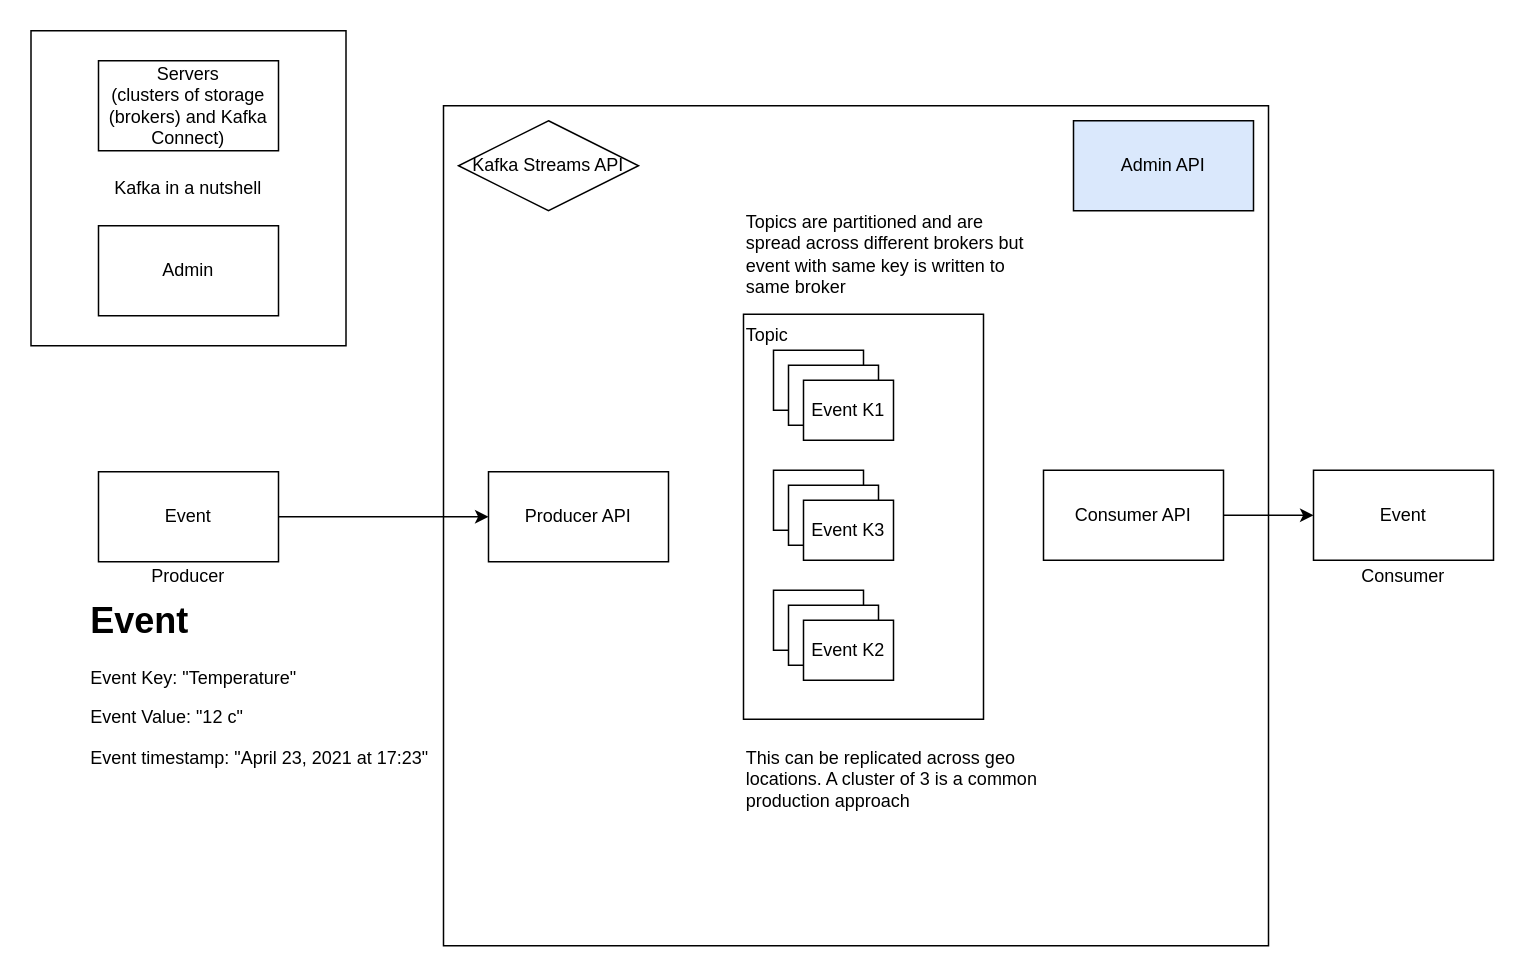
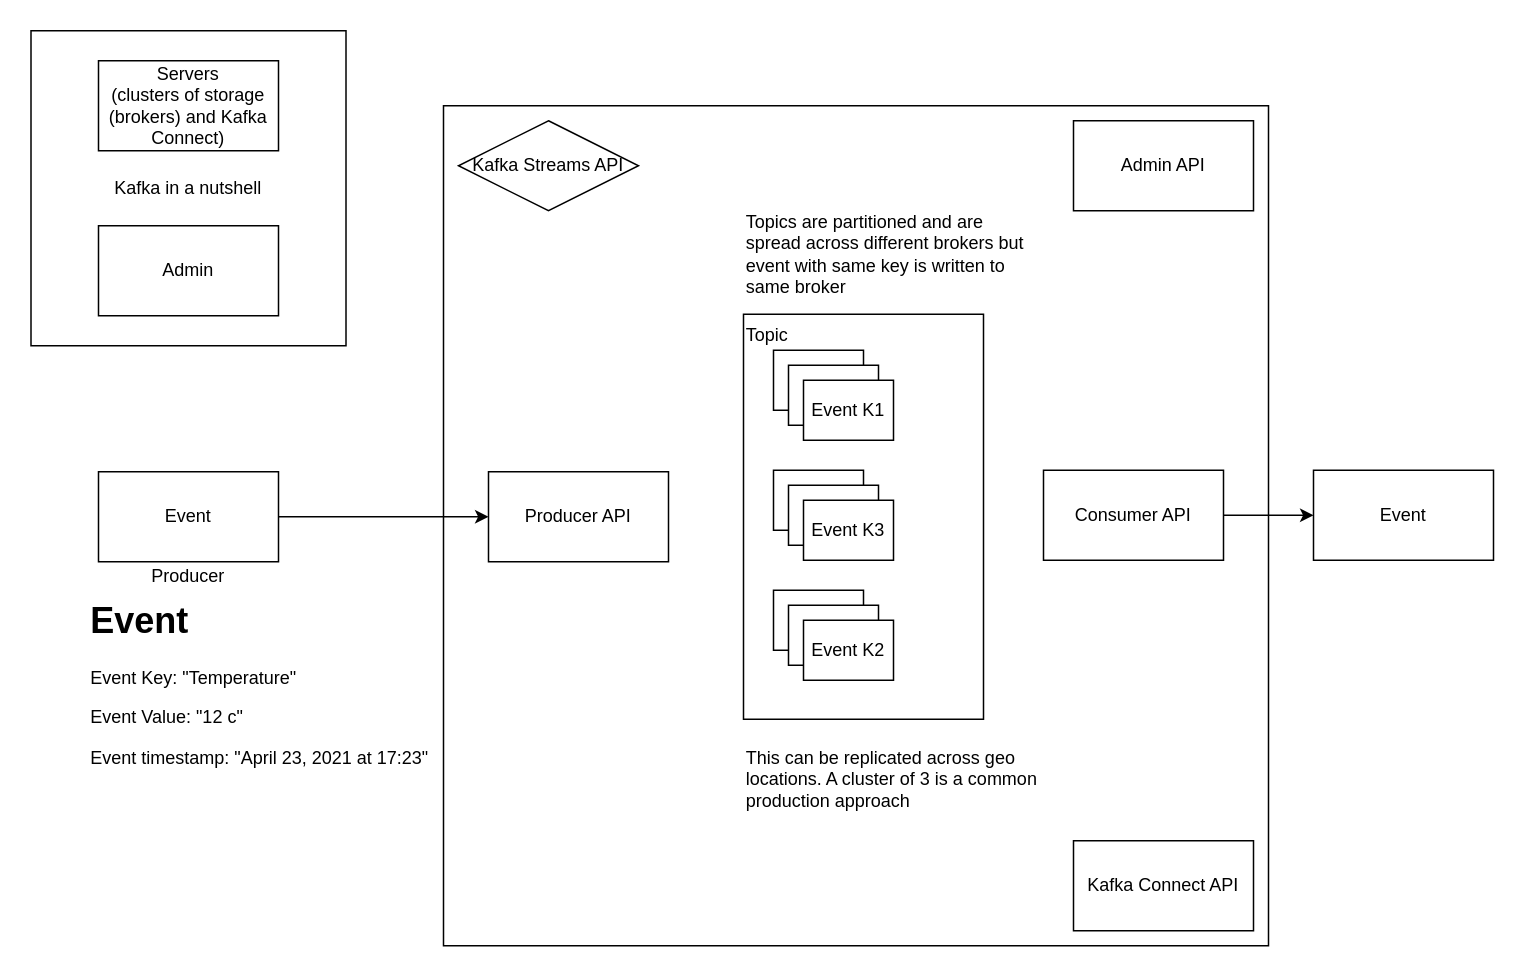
node "Admin API": fillcolor #dae8fc -> #ffffff
node "Consumer": removed
node "Kafka Connect API": added
